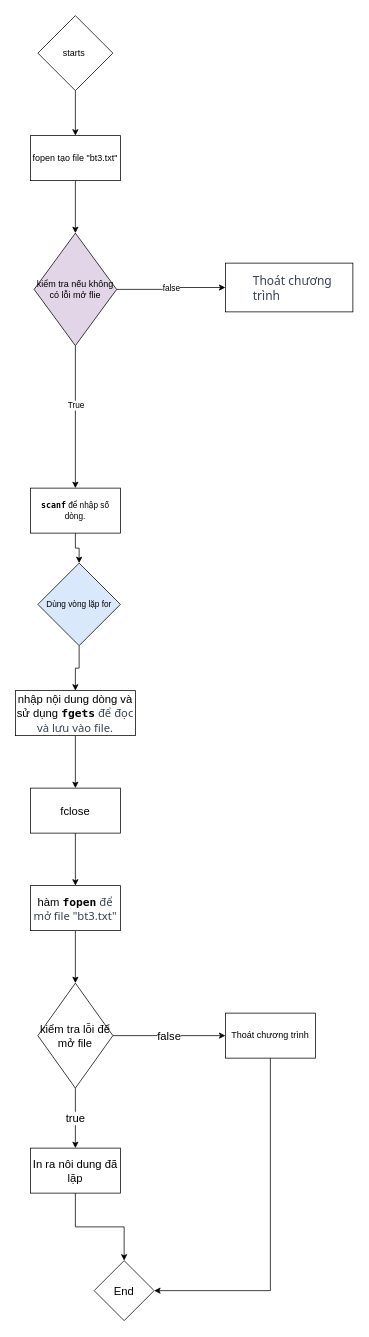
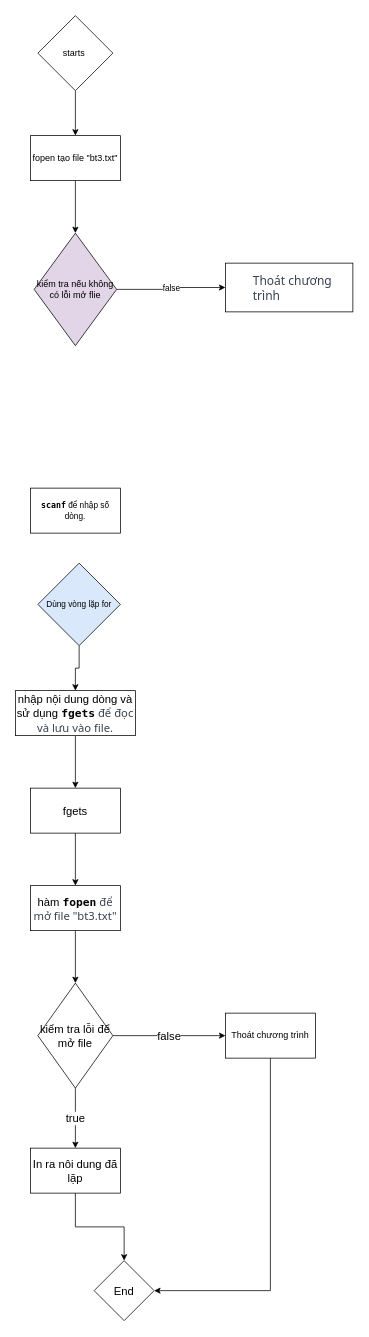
edge "kiểm tra nếu không có lỗi mở flie" -> "scanf để nhập số dòng.": removed, label "True"
edge "scanf để nhập số dòng." -> "Dùng vòng lặp for": removed
node "fclose": label "fclose" -> "fgets"
